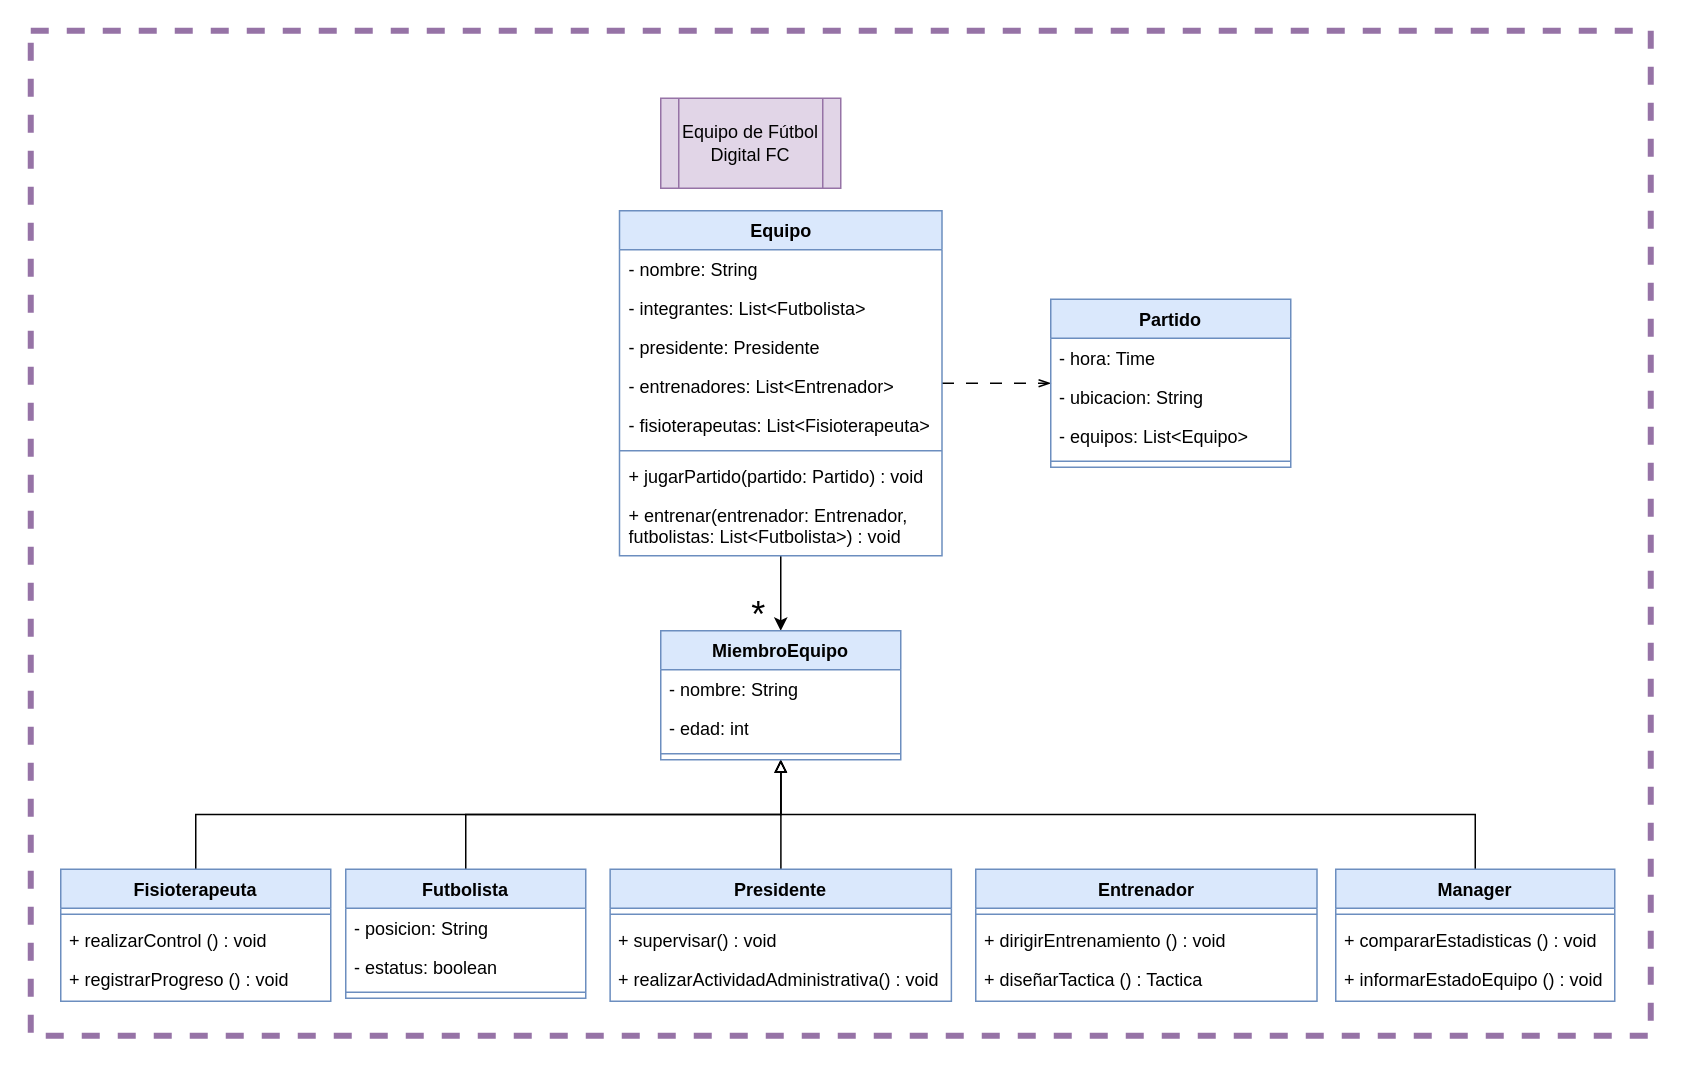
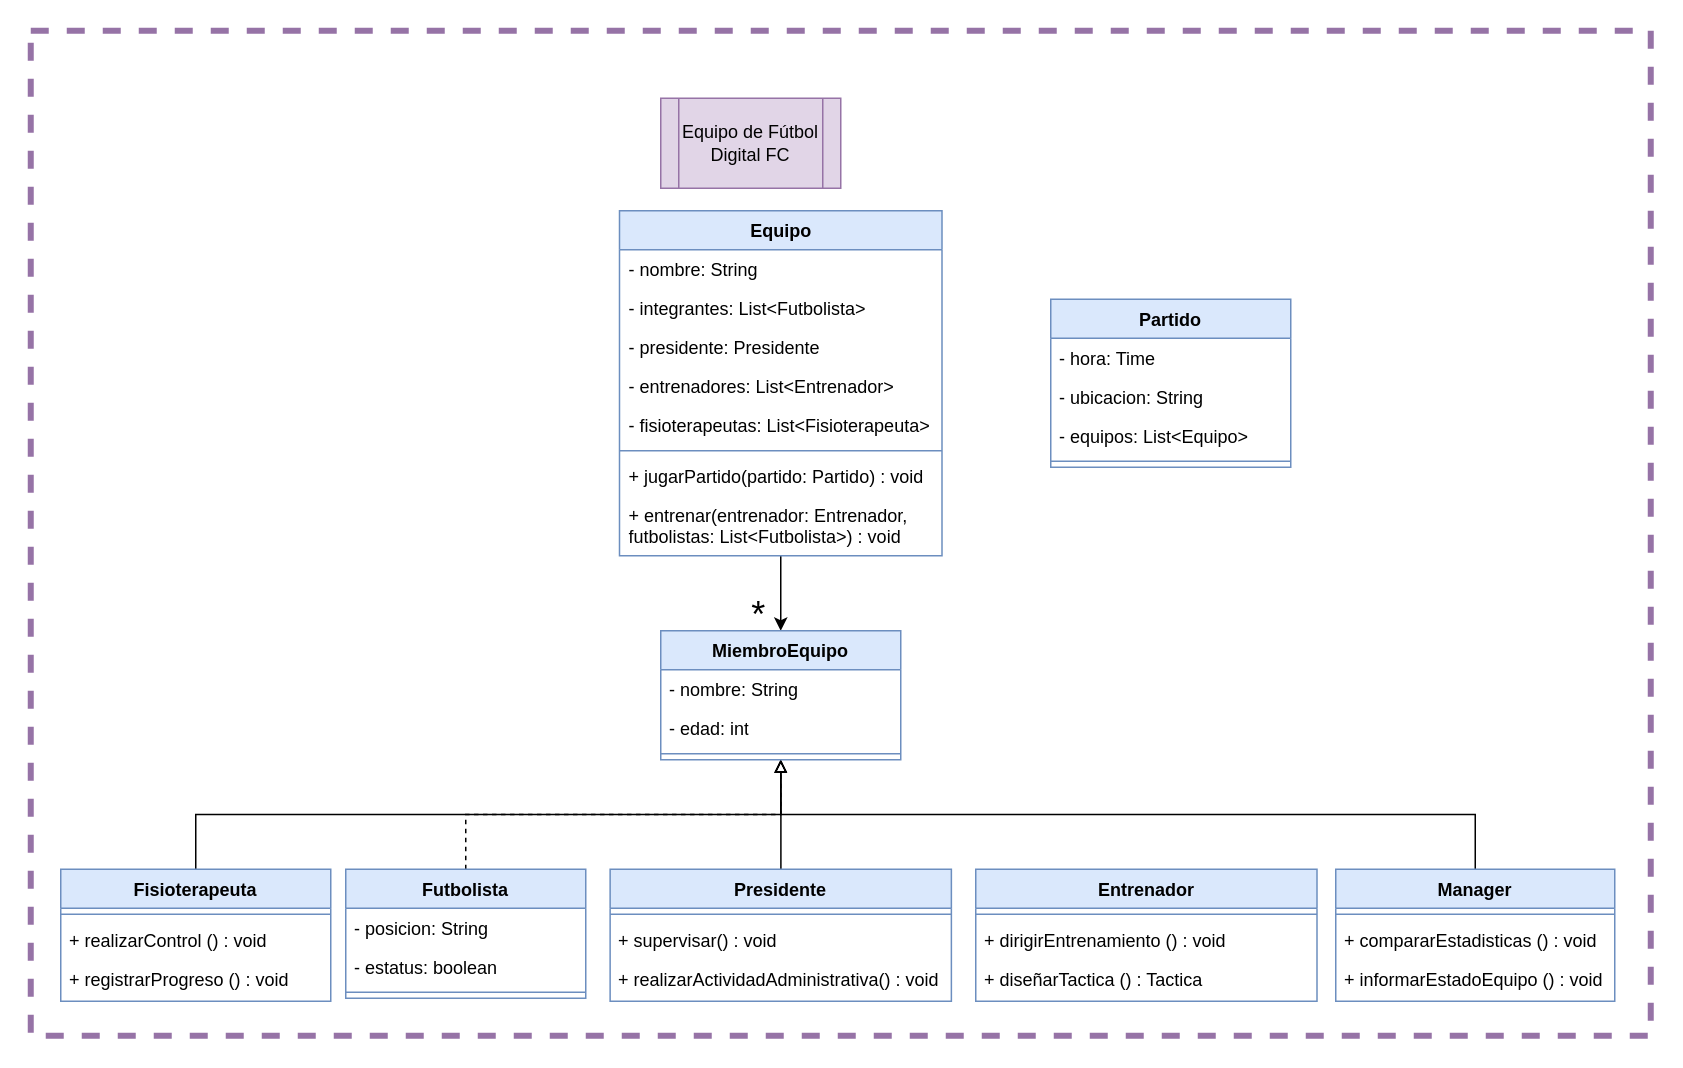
edge "Equipo" -> "Partido": removed
edge "Futbolista" -> "MiembroEquipo": style solid -> dashed
